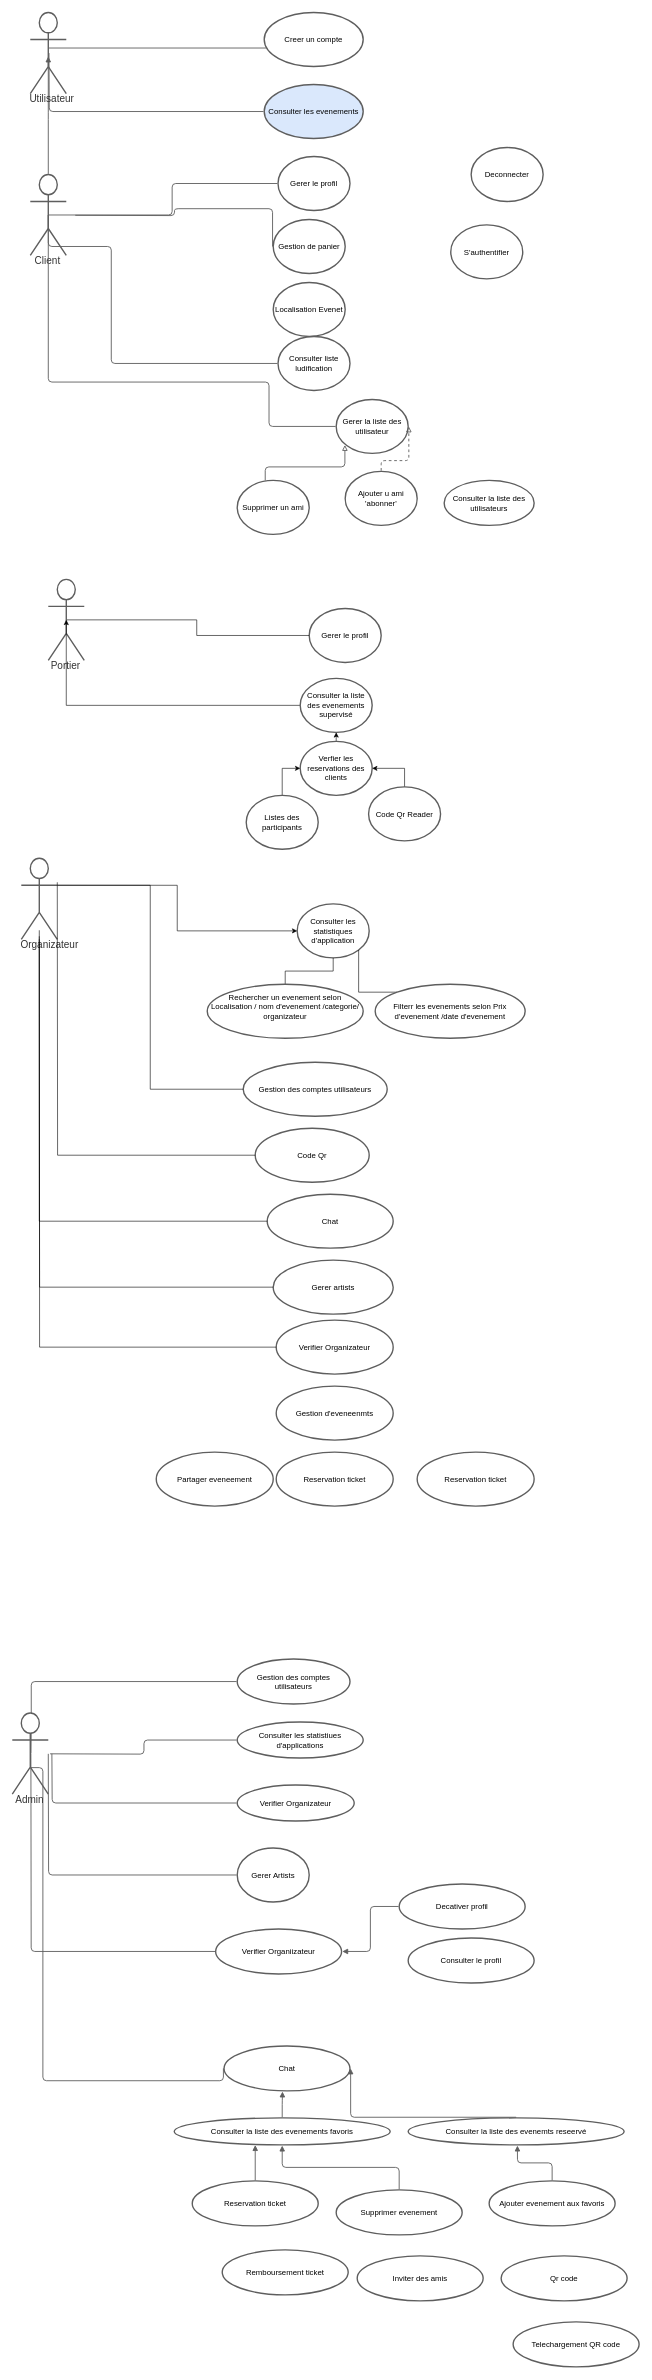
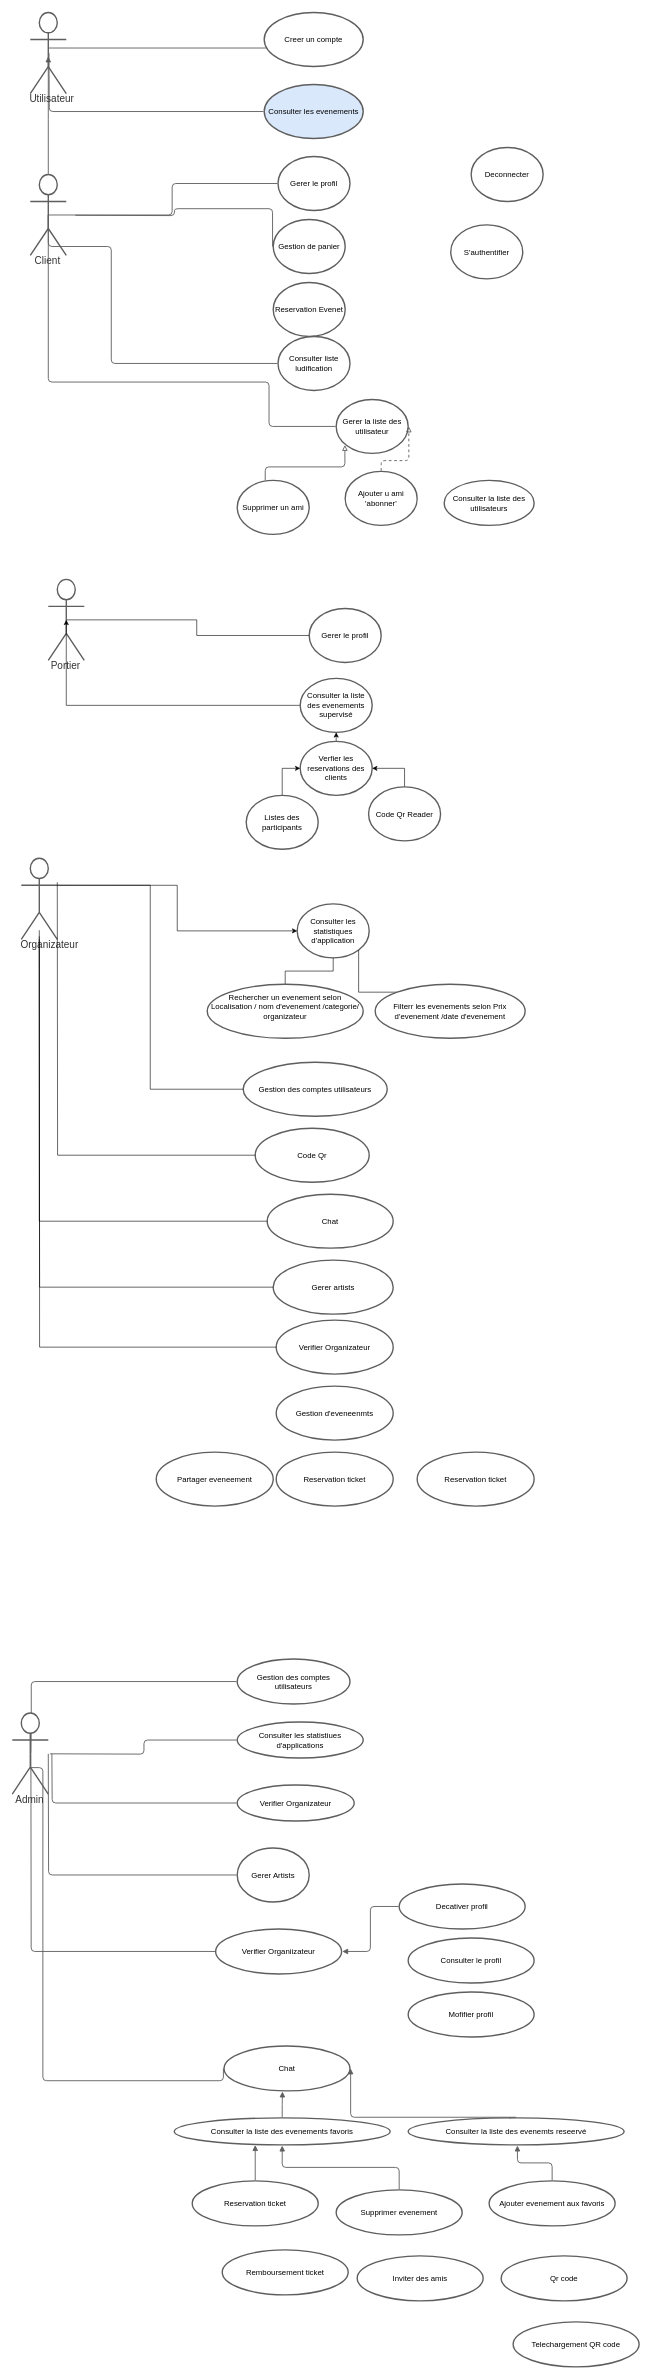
node "Localisation Evenet": label "Localisation Evenet" -> "Reservation Evenet"
node "Mofifier profil": added
